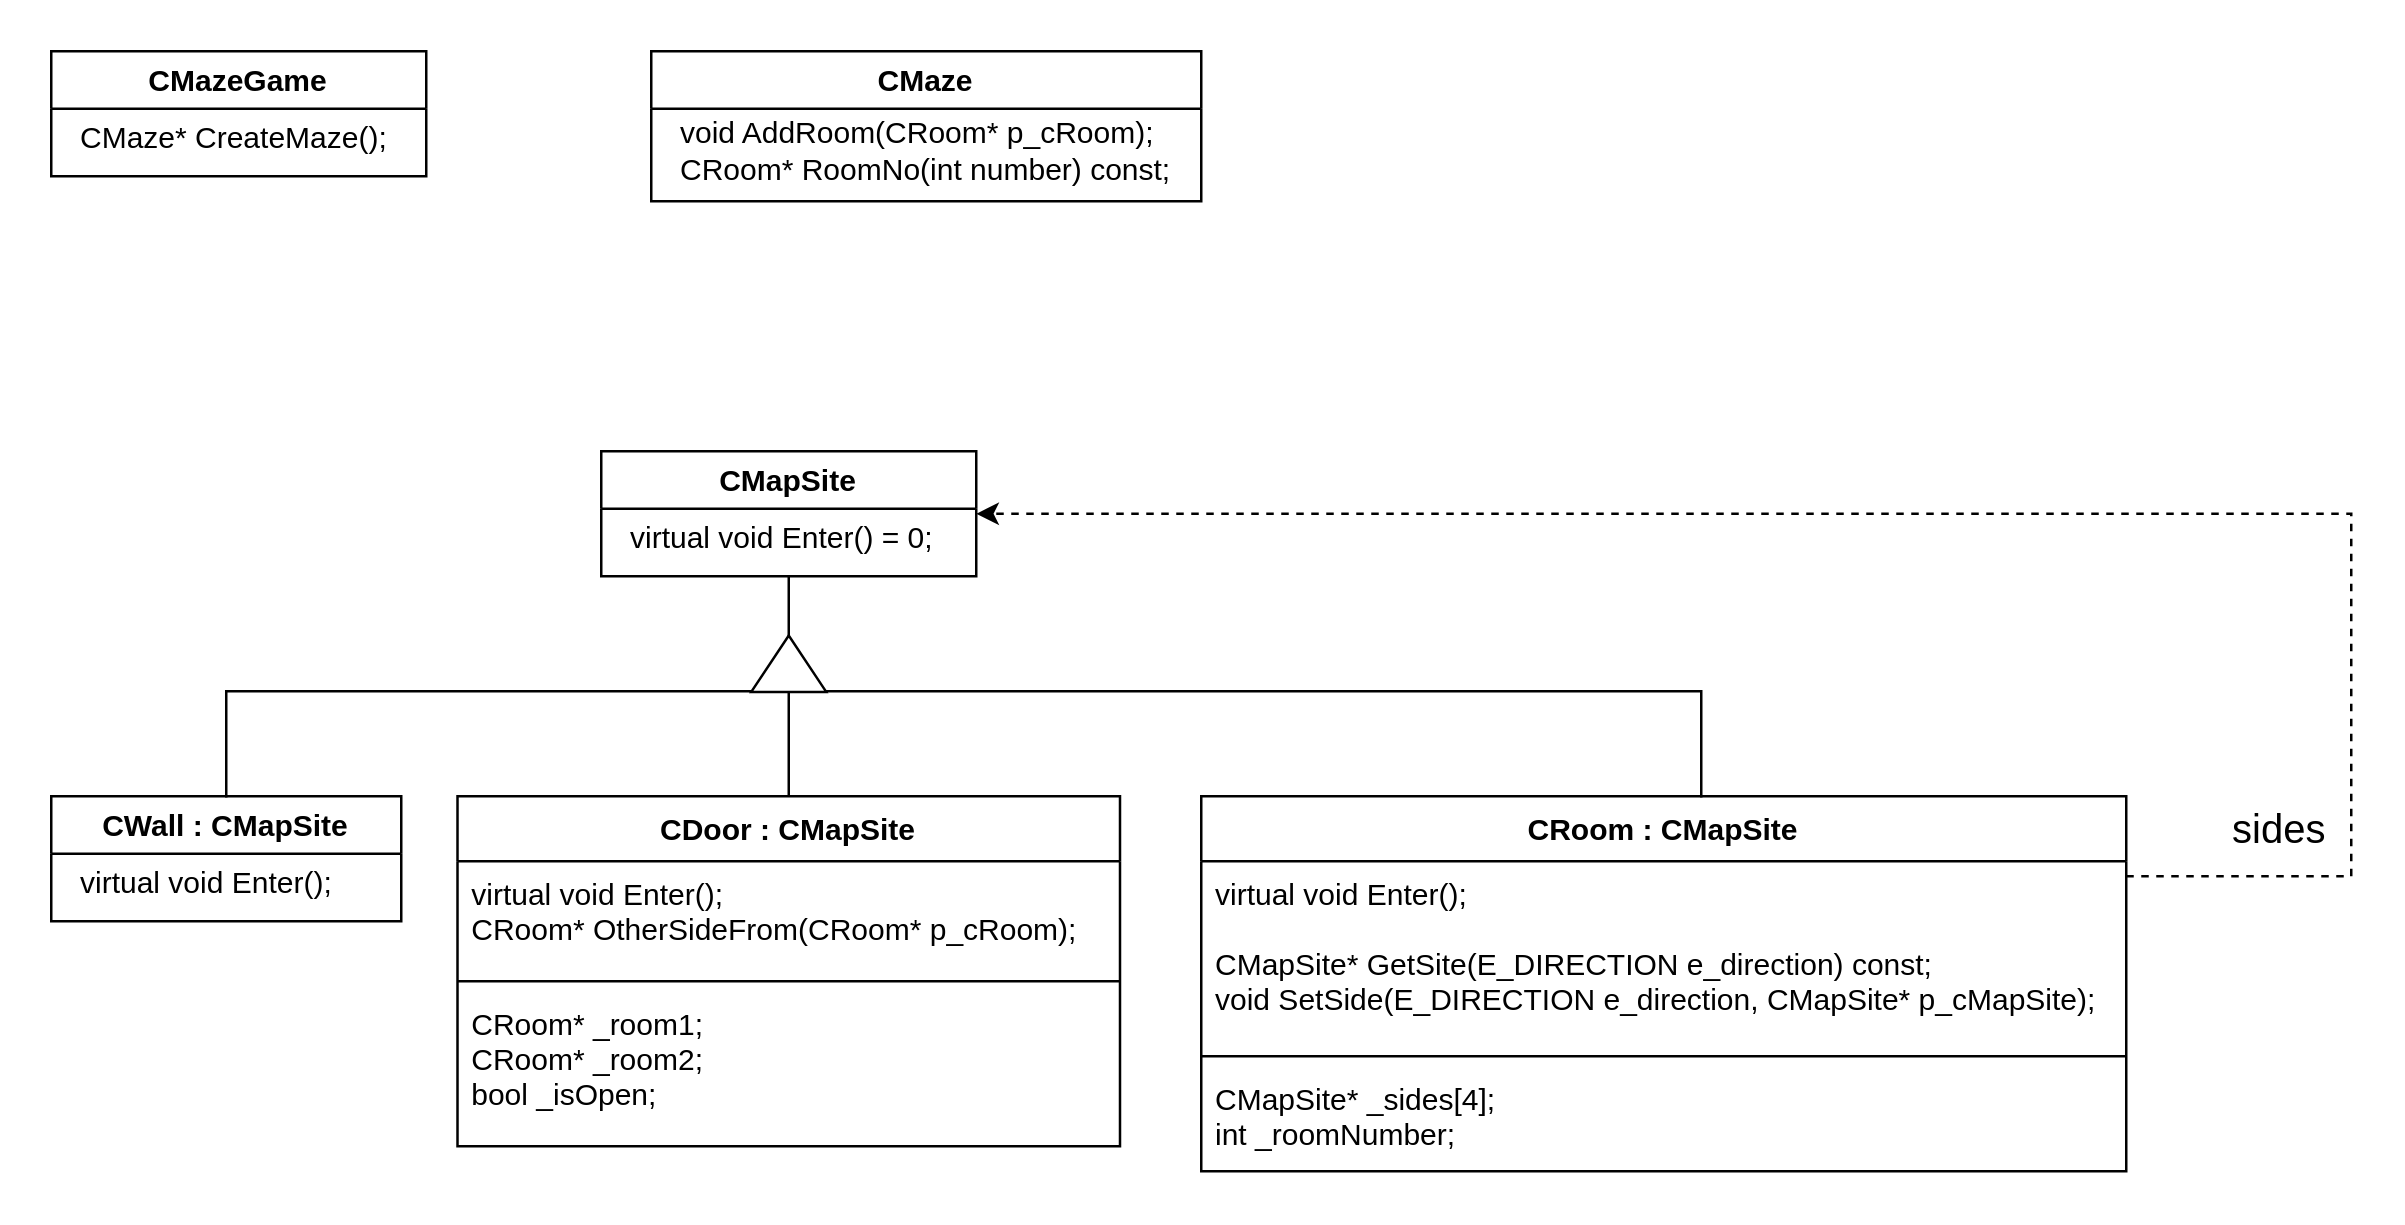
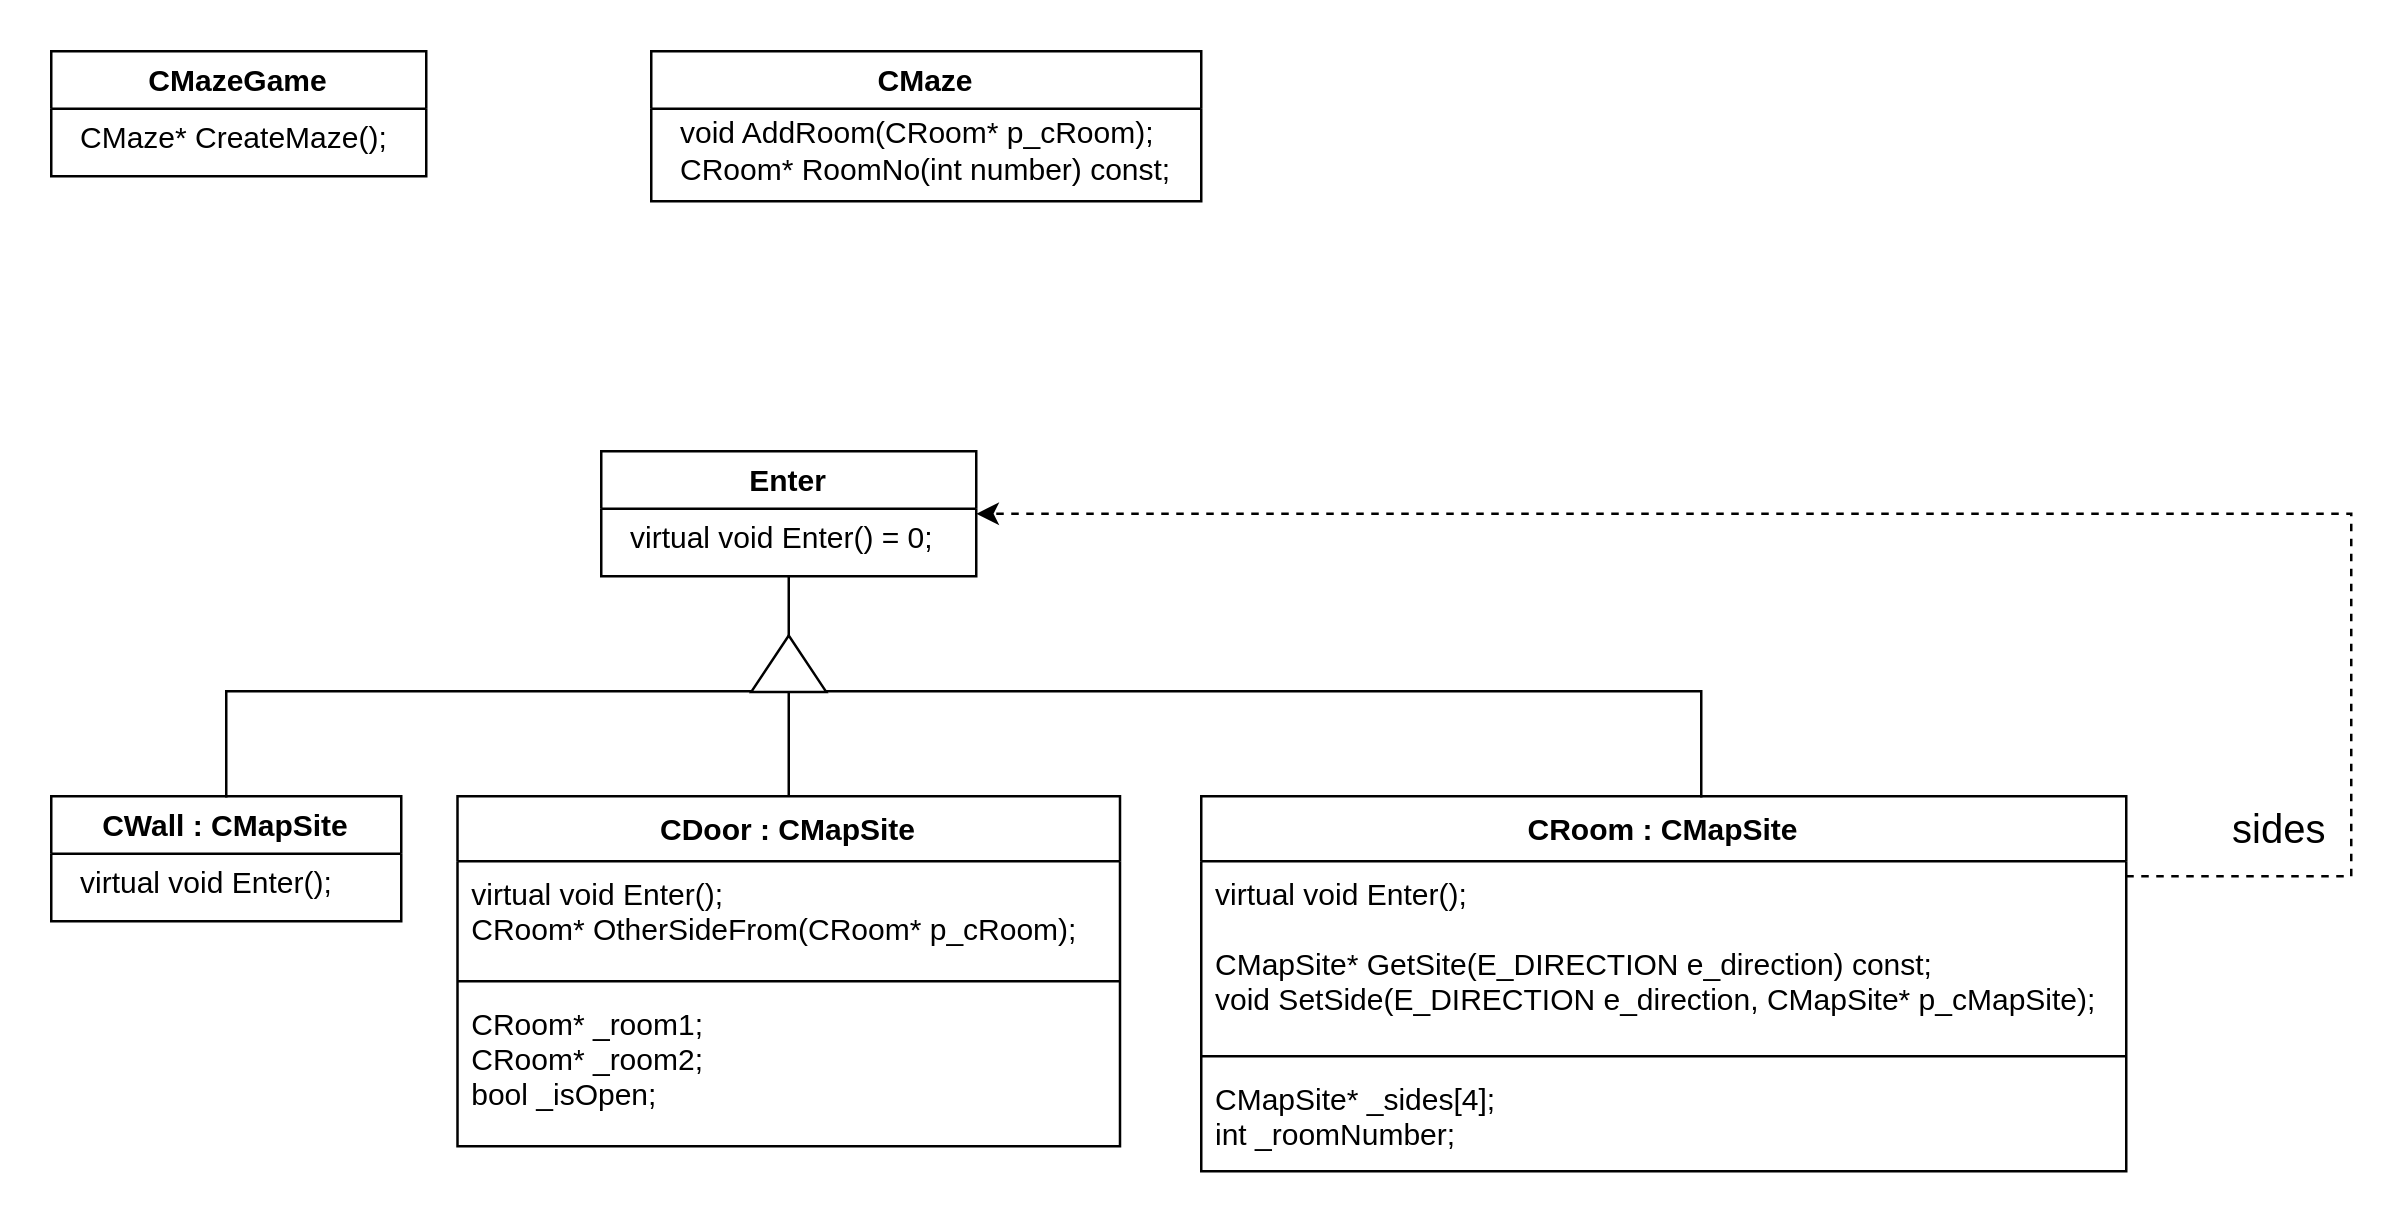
node "CMapSite": label "CMapSite" -> "Enter"
